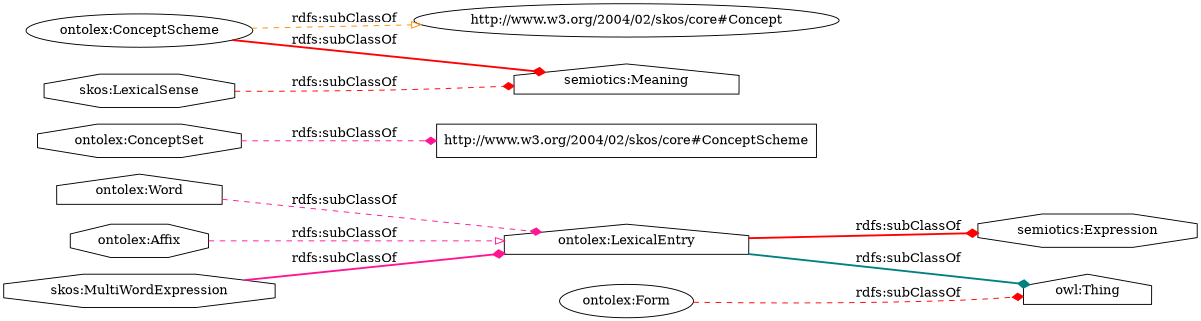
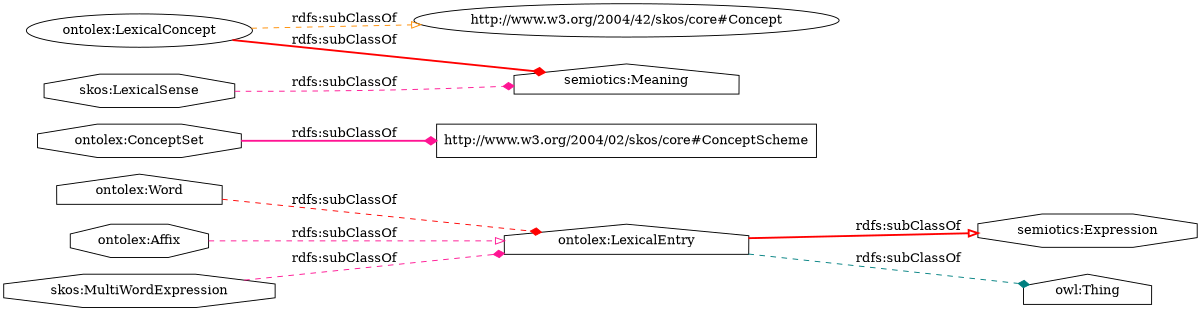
node "http://www.w3.org/2004/02/skos/core#Concept": label "http://www.w3.org/2004/02/skos/core#Concept" -> "http://www.w3.org/2004/42/skos/core#Concept"
node "ontolex:ConceptScheme": label "ontolex:ConceptScheme" -> "ontolex:LexicalConcept"
edge "skos:LexicalSense" -> "semiotics:Meaning": color red -> deeppink
edge "ontolex:ConceptSet" -> "http://www.w3.org/2004/02/skos/core#ConceptScheme": style dashed -> bold
edge "ontolex:Word" -> "ontolex:LexicalEntry": color deeppink -> red
edge "ontolex:LexicalEntry" -> "semiotics:Expression": arrowhead diamond -> onormal
edge "skos:MultiWordExpression" -> "ontolex:LexicalEntry": style bold -> dashed
edge "ontolex:LexicalEntry" -> "owl:Thing": style bold -> dashed
node "ontolex:Form": removed
